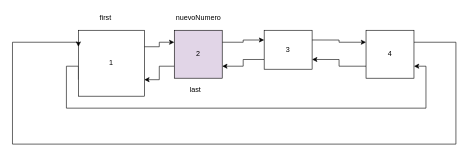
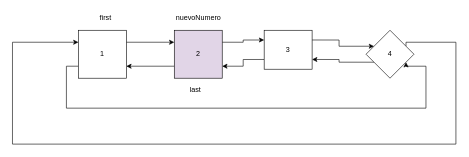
node "4": shape rectangle -> diamond
node "1": size 66x66 -> 48x48
